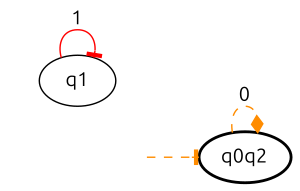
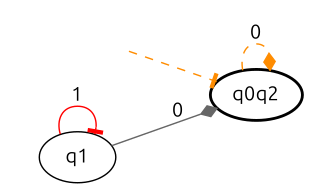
edge "q1" -> "q0q2": added, label "0"
